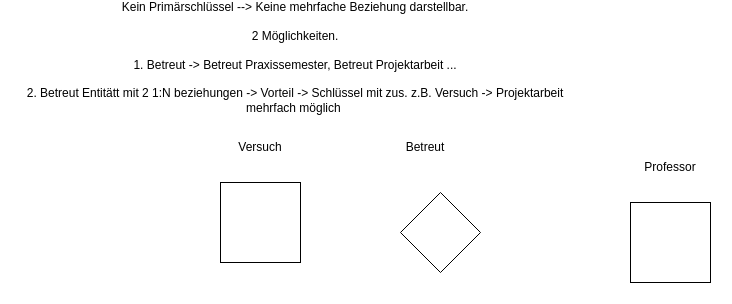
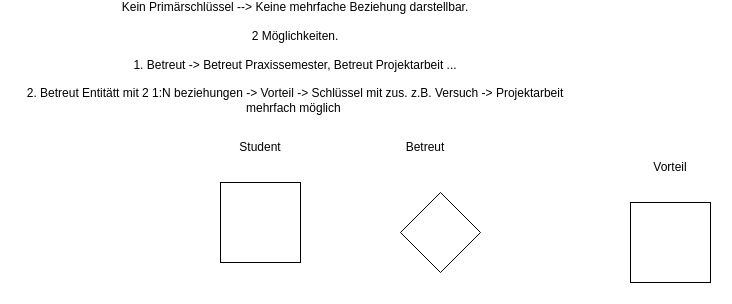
node "Versuch": label "Versuch" -> "Student"
node "Professor": label "Professor" -> "Vorteil"
